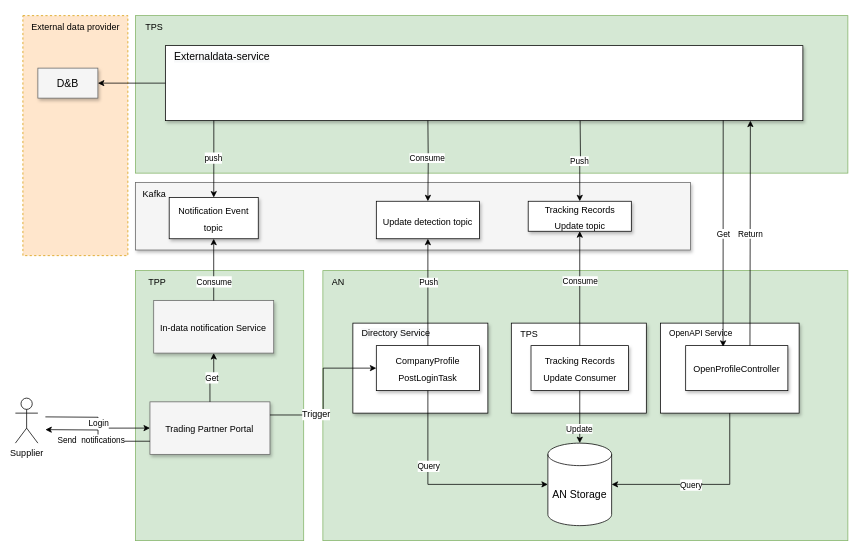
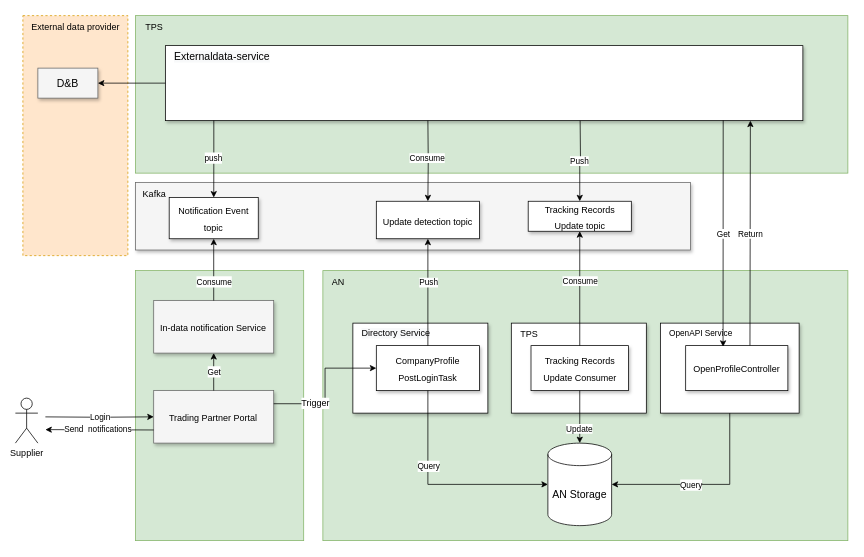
node "TPP": removed
node "Trading Partner Portal": moved (210, 428) -> (214, 417)
